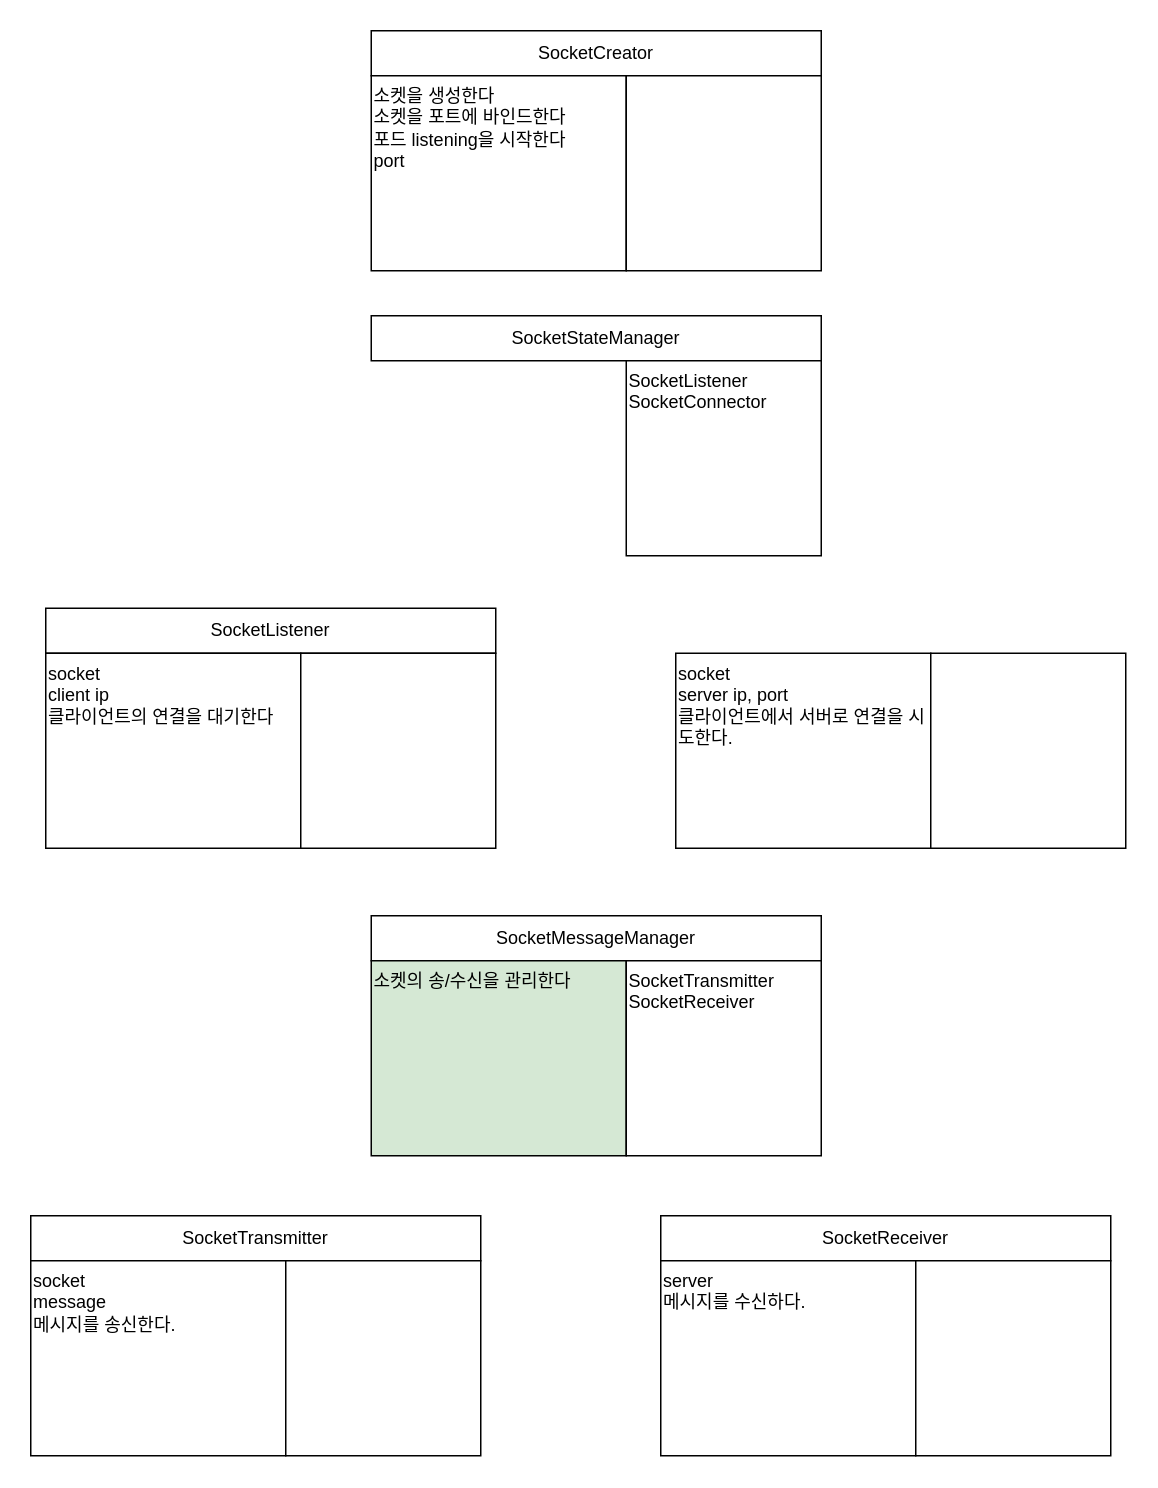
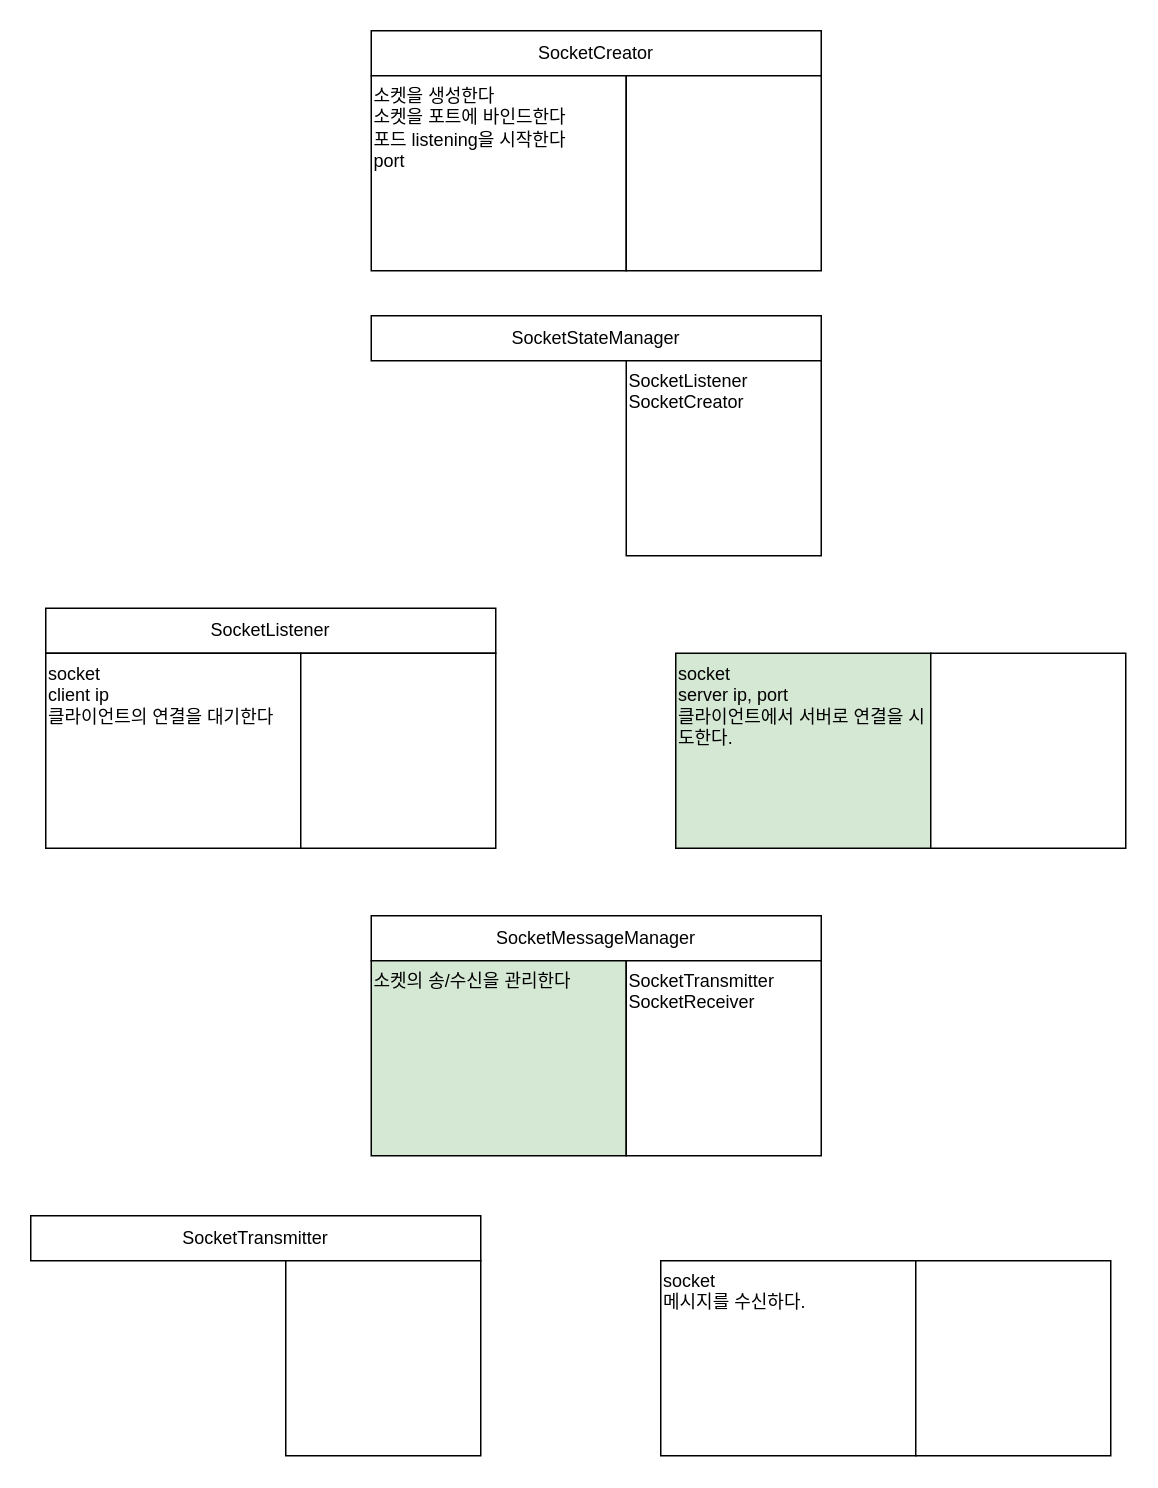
node "SocketListener SocketConnector": label "SocketListener SocketConnector" -> "SocketListener SocketCreator"
node "socket server ip, port 클라이언트에서 서버로 연결을 시도한다.": fillcolor #ffffff -> #d5e8d4
node "SocketReceiver": removed
node "server 메시지를 수신하다.": label "server 메시지를 수신하다." -> "socket 메시지를 수신하다."
node "socket message 메시지를 송신한다.": removed
